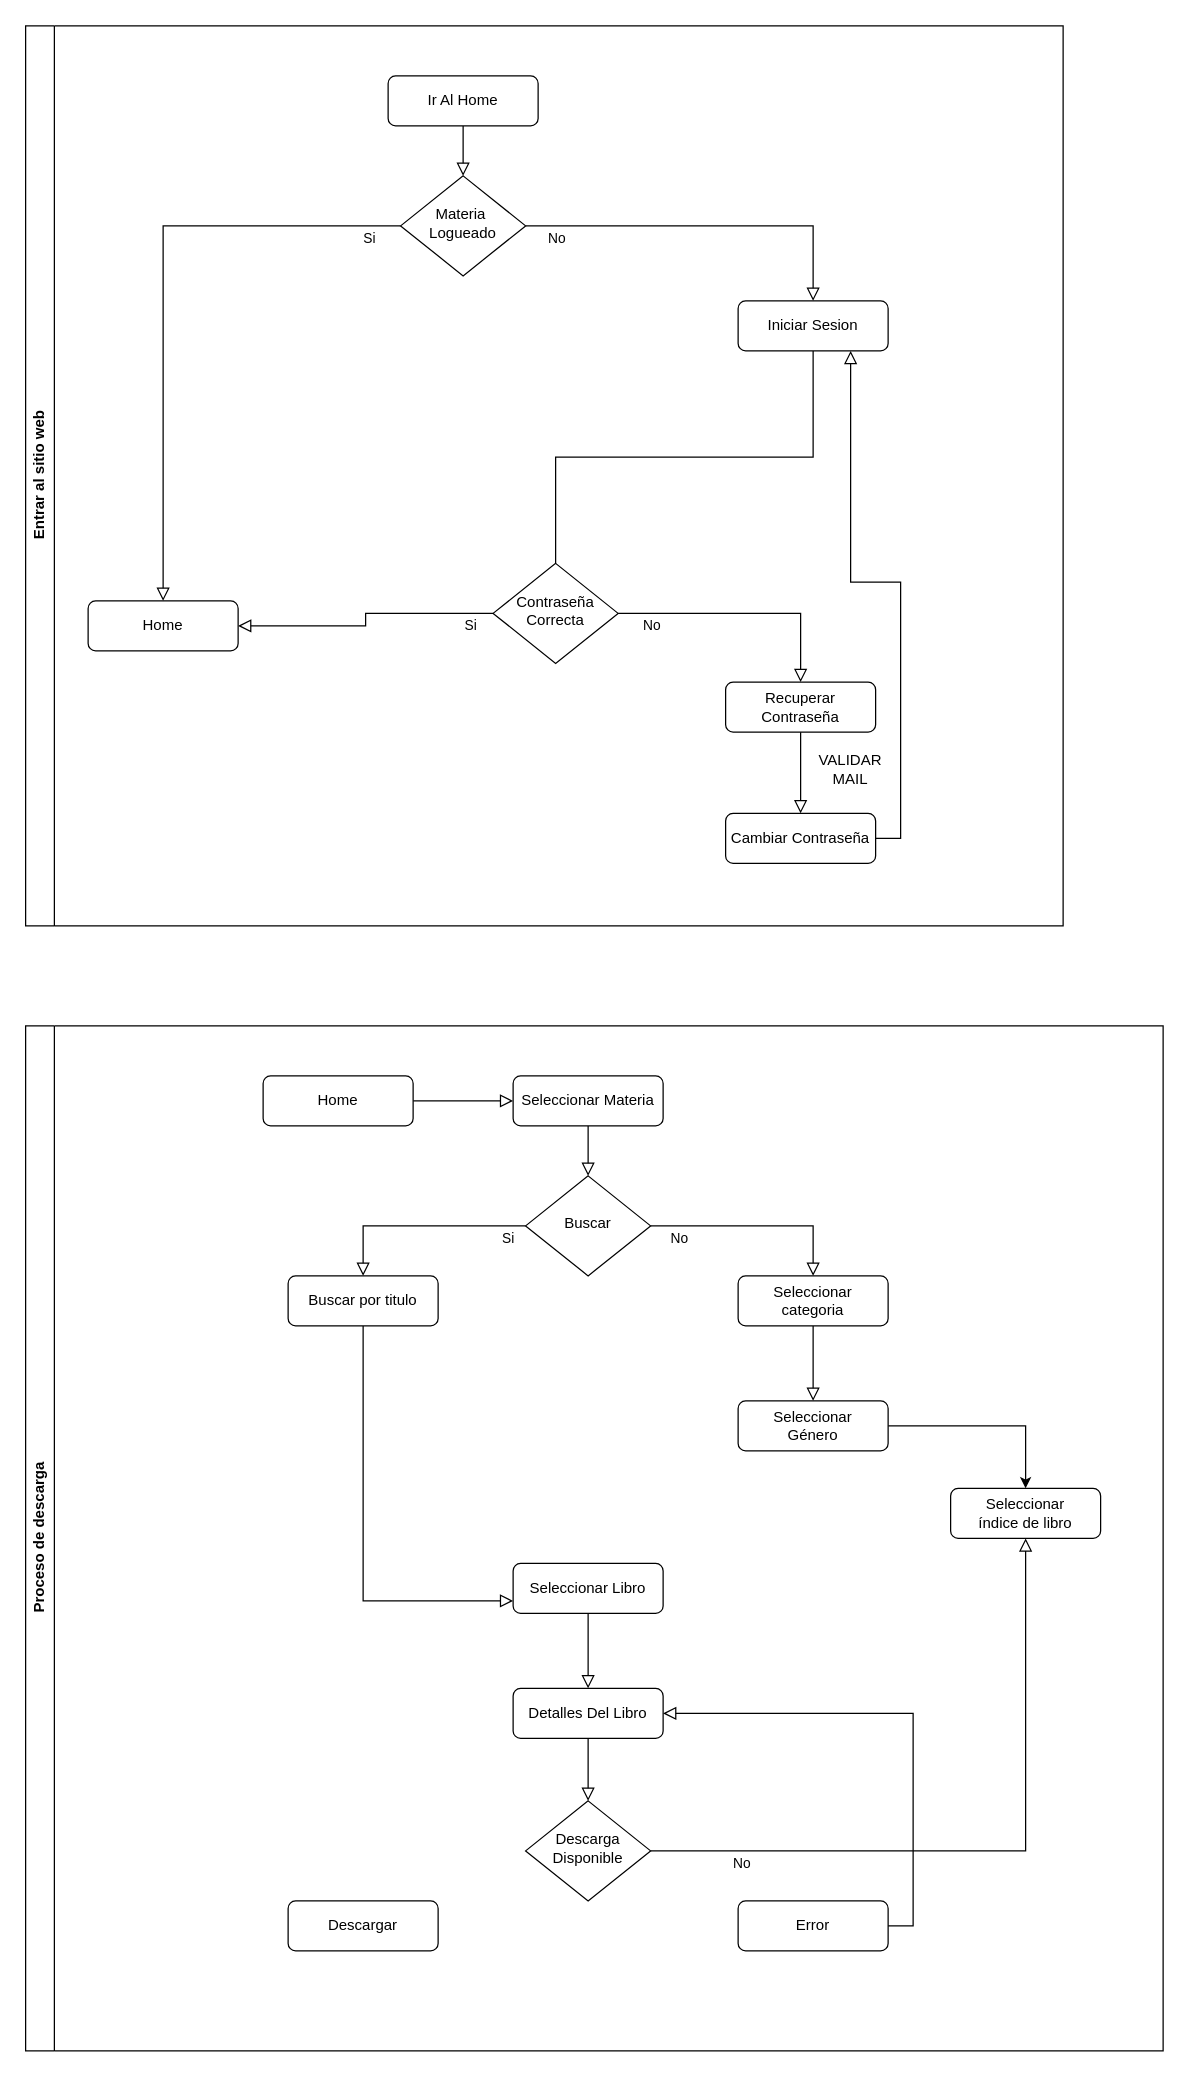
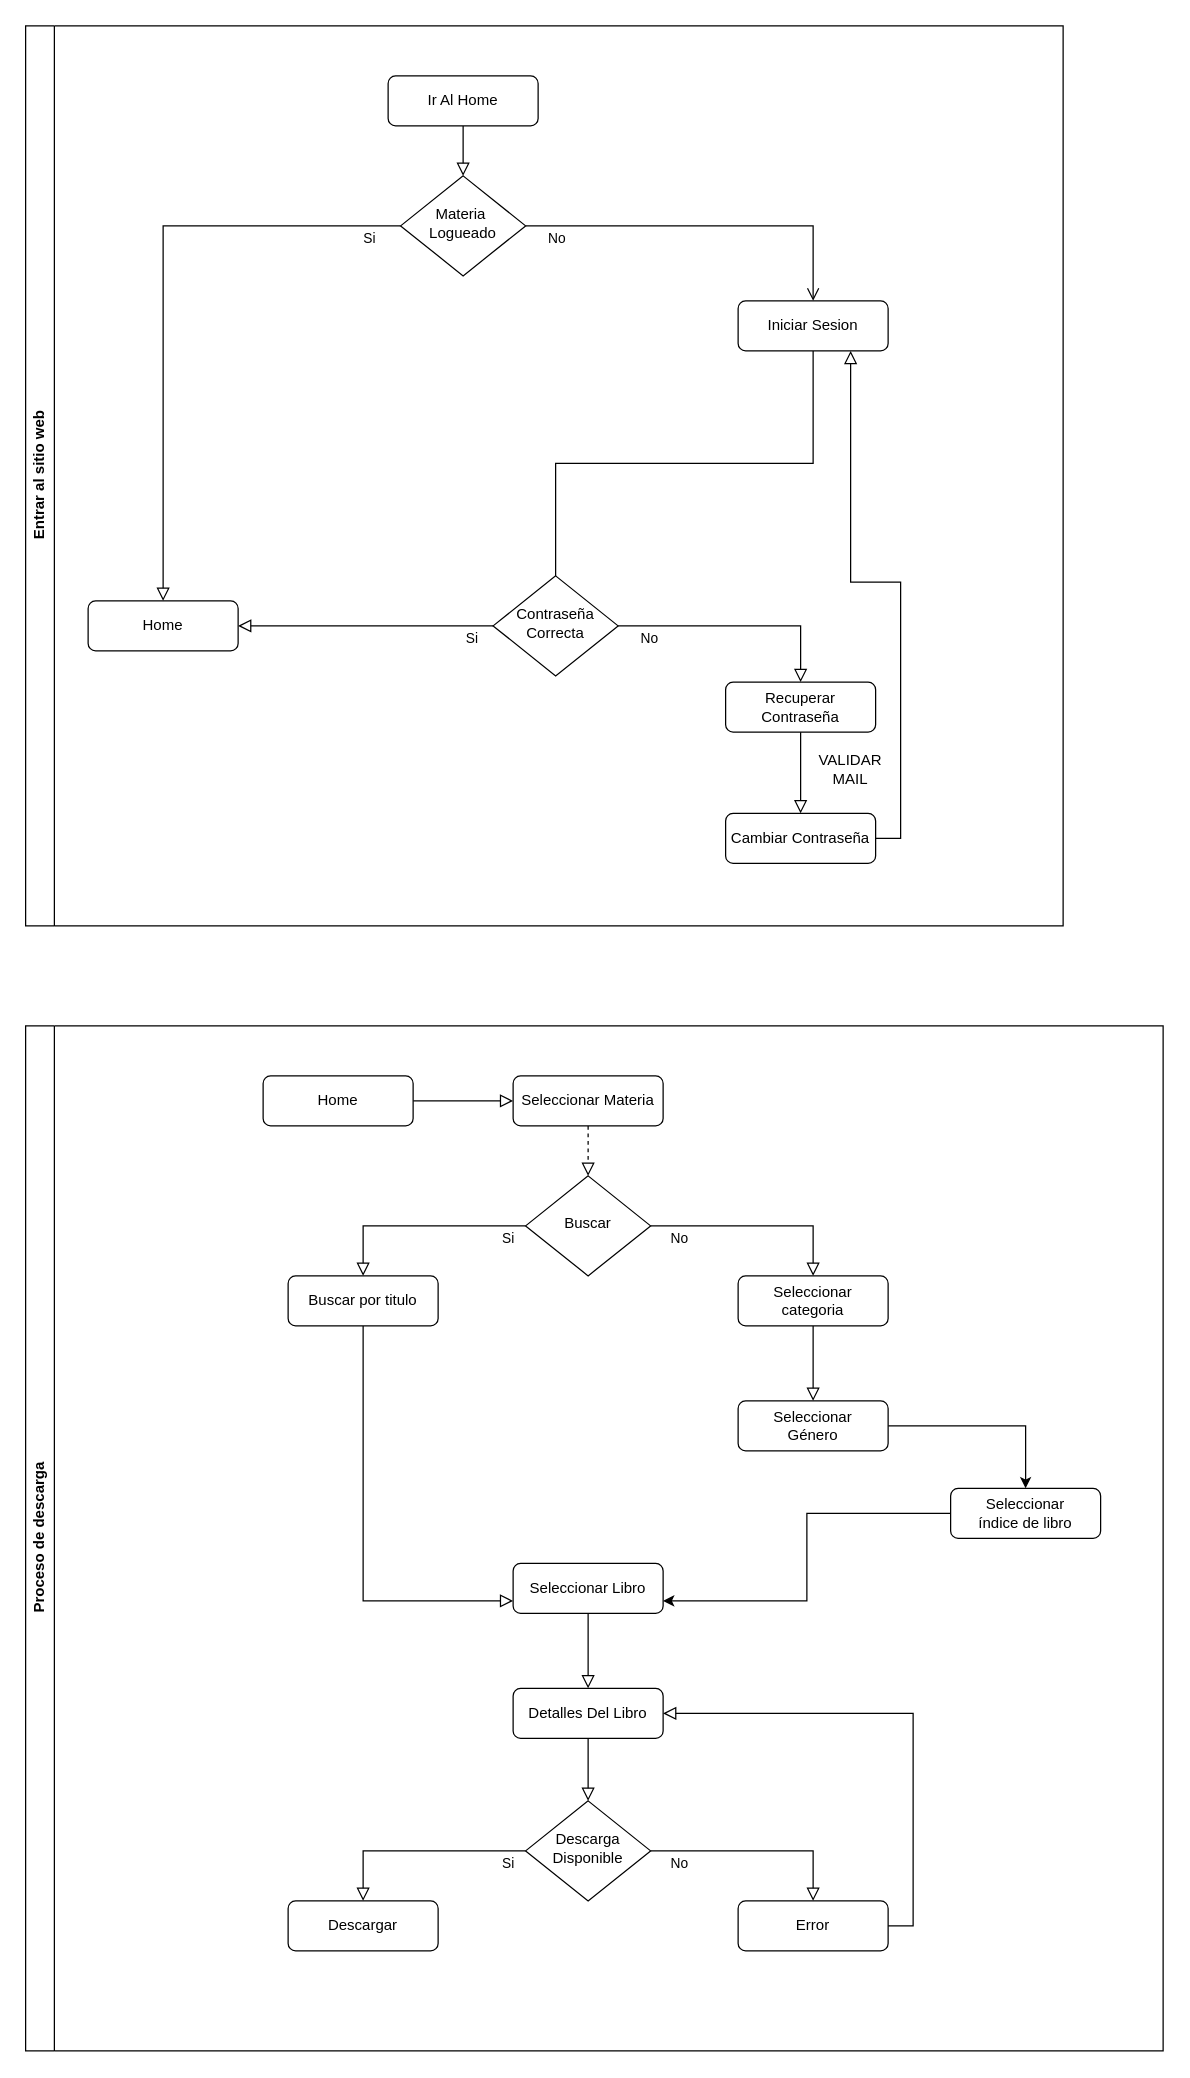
edge "Materia Logueado" -> "Iniciar Sesion": arrowhead block -> open
node "Contraseña Correcta": moved (556, 613) -> (556, 626)
edge "Seleccionar Materia" -> "Buscar": style solid -> dashed
edge "Seleccionar índice de libro" -> "Seleccionar Libro": added
edge "Descarga Disponible" -> "Seleccionar índice de libro": now "Descarga Disponible" -> "Error"
edge "Descarga Disponible" -> "Descargar": added, label "Si"
